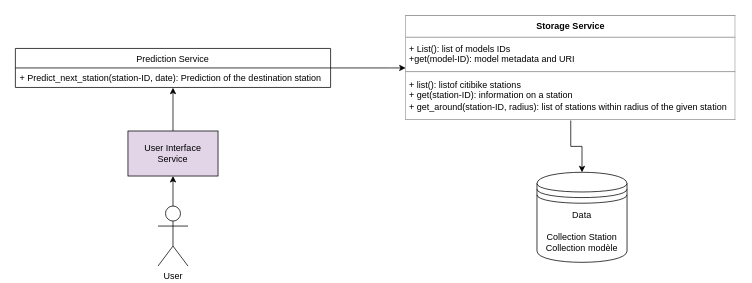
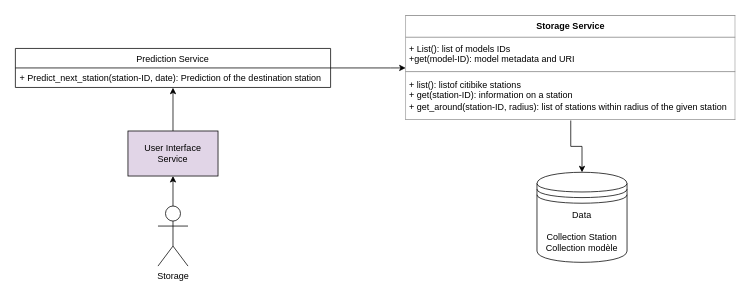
node "User": label "User" -> "Storage"
